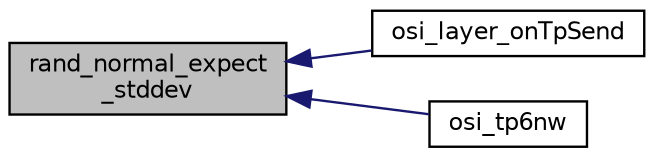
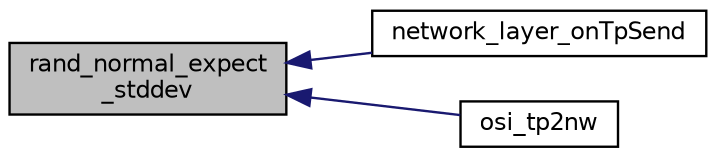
node "osi_layer_onTpSend": label "osi_layer_onTpSend" -> "network_layer_onTpSend"
node "osi_tp6nw": label "osi_tp6nw" -> "osi_tp2nw"
